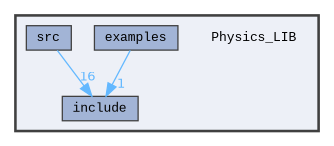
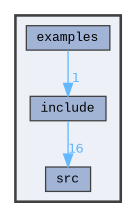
node "Physics_LIB": removed
edge "src" -> "include": reversed
